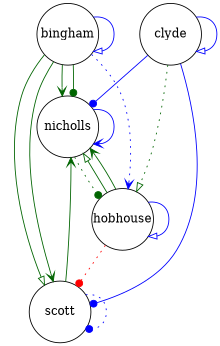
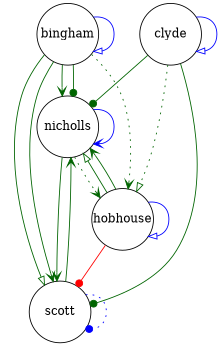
edge "clyde" -> "nicholls": color blue -> darkgreen
edge "bingham" -> "hobhouse": color blue -> darkgreen
edge "nicholls" -> "hobhouse": arrowhead dot -> vee
edge "clyde" -> "scott": color blue -> darkgreen
edge "nicholls" -> "scott": added
edge "hobhouse" -> "scott": style dotted -> solid
